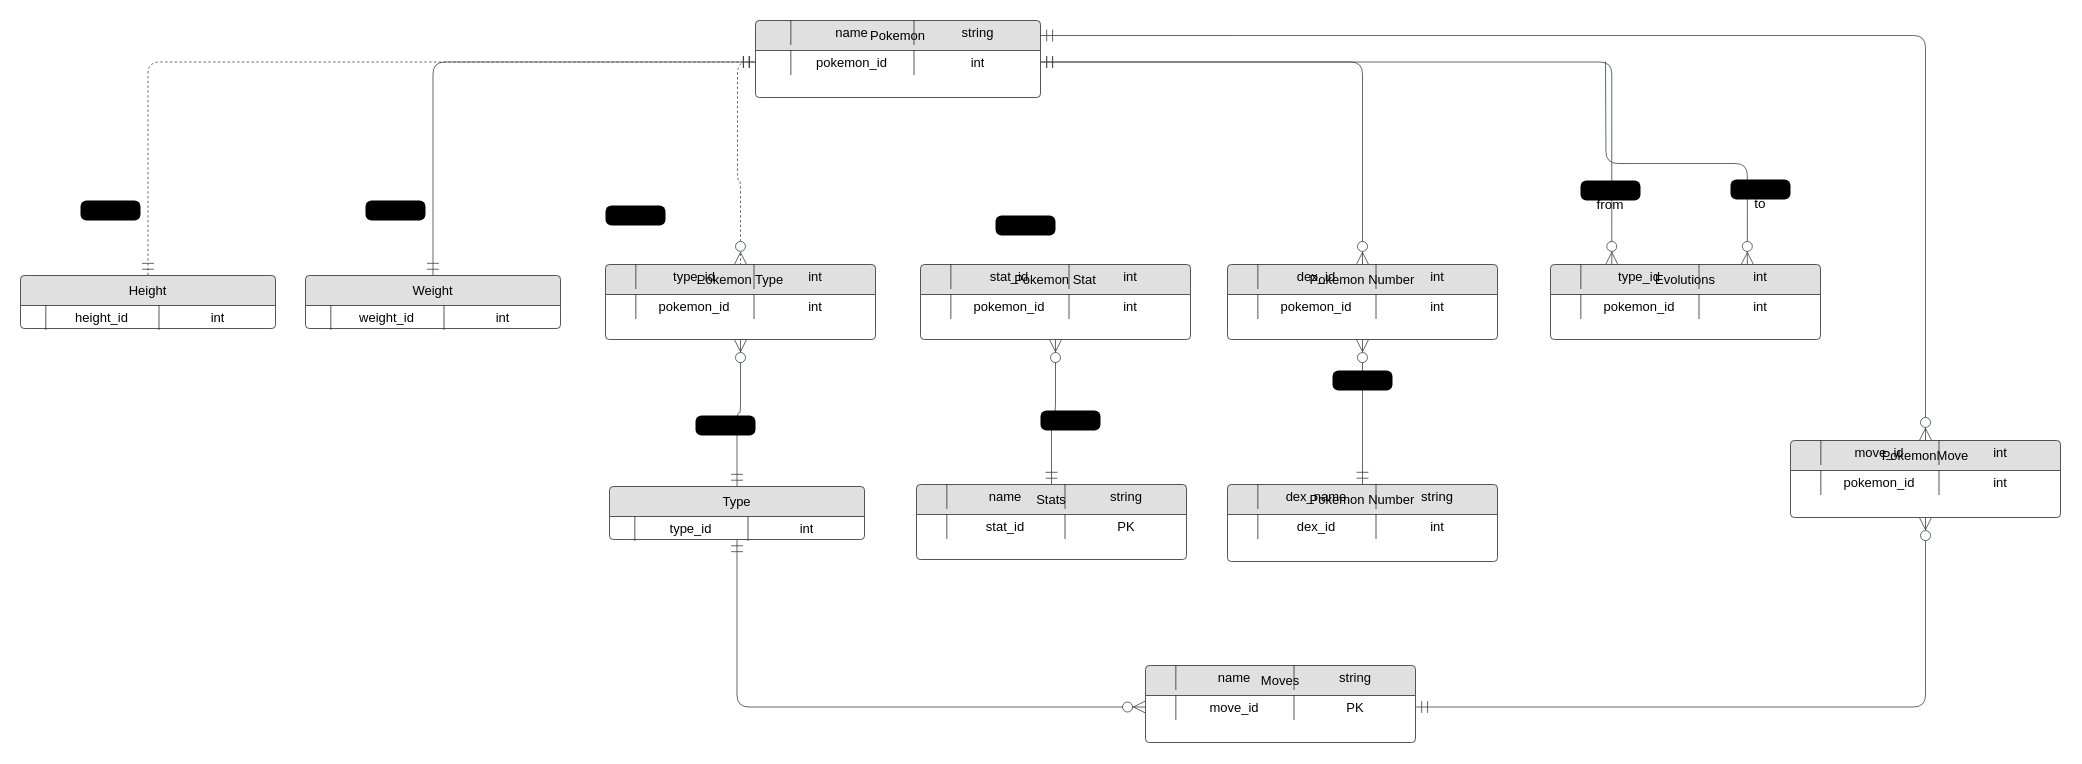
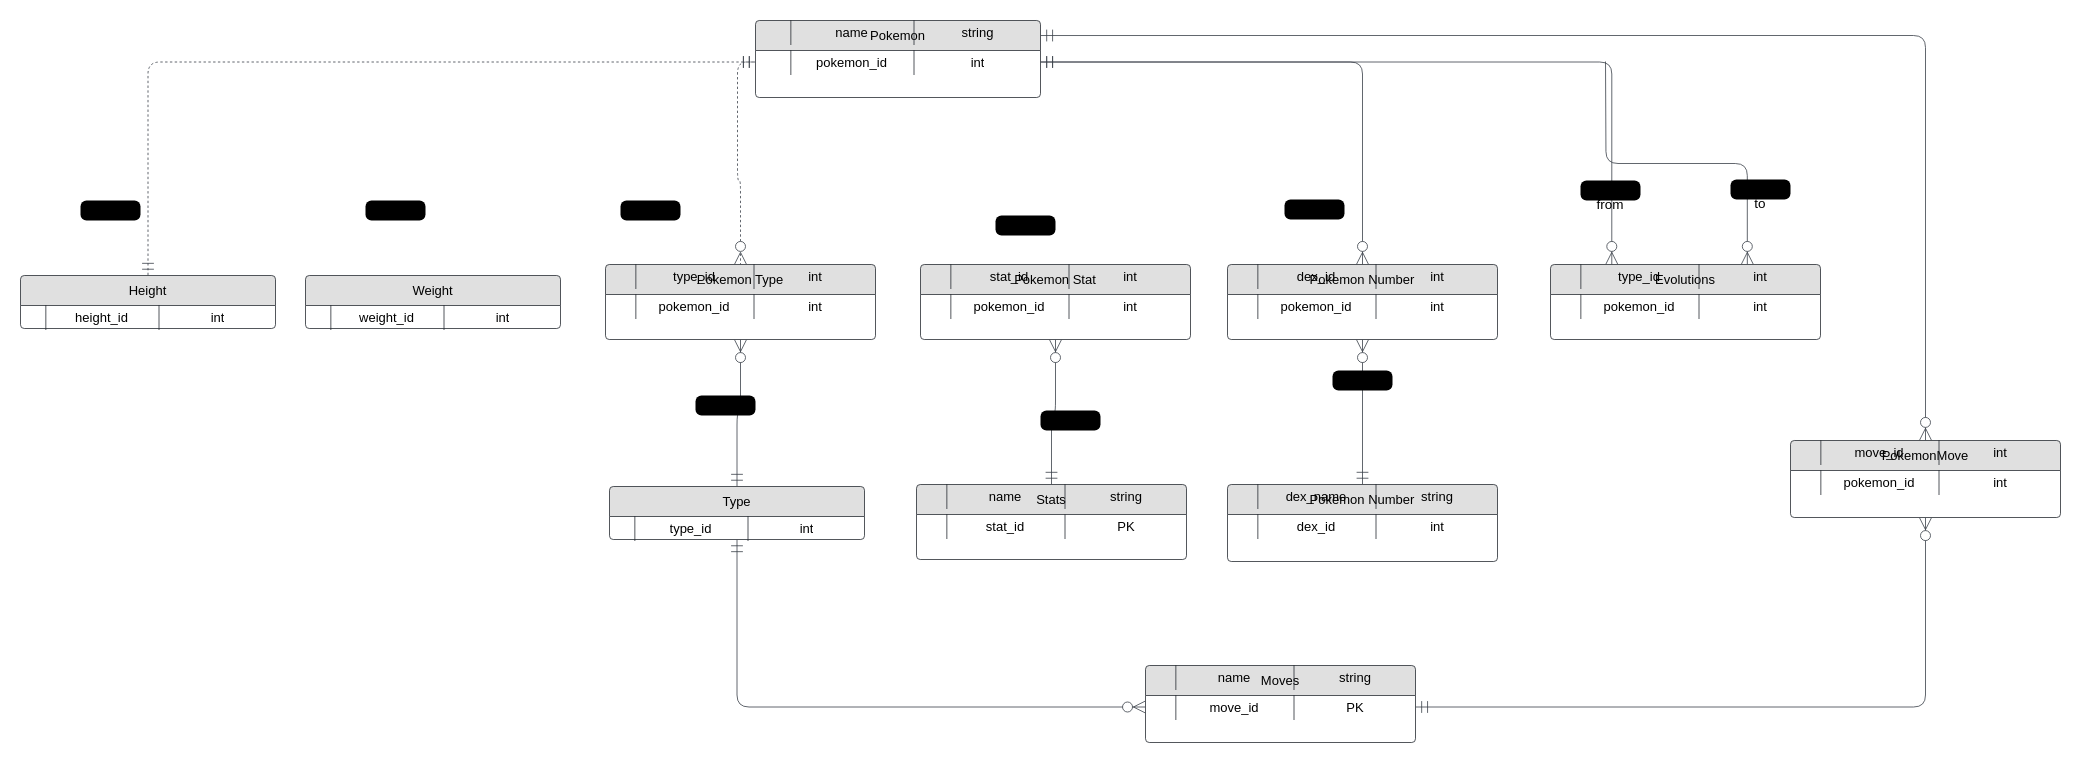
edge "Pokemon" -- "Weight": removed
node "listed_in": added
node "is_of": moved (636, 216) -> (651, 211)
node "is": moved (726, 426) -> (726, 406)
